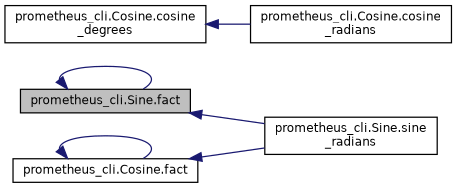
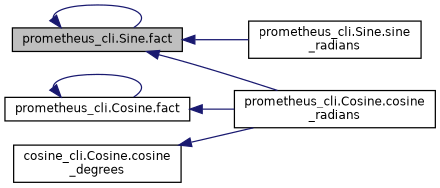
node "prometheus_cli.Cosine.cosine _degrees": label "prometheus_cli.Cosine.cosine _degrees" -> "cosine_cli.Cosine.cosine _degrees"
edge "prometheus_cli.Cosine.cosine _radians" -> "prometheus_cli.Sine.fact": added
edge "prometheus_cli.Sine.sine _radians" -> "prometheus_cli.Cosine.fact": now "prometheus_cli.Cosine.cosine _radians" -> "prometheus_cli.Cosine.fact"
